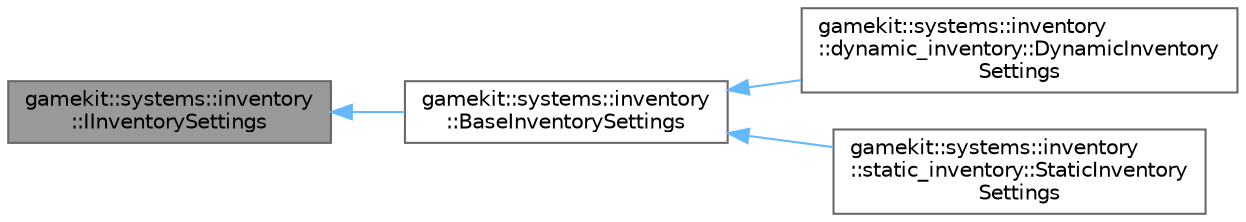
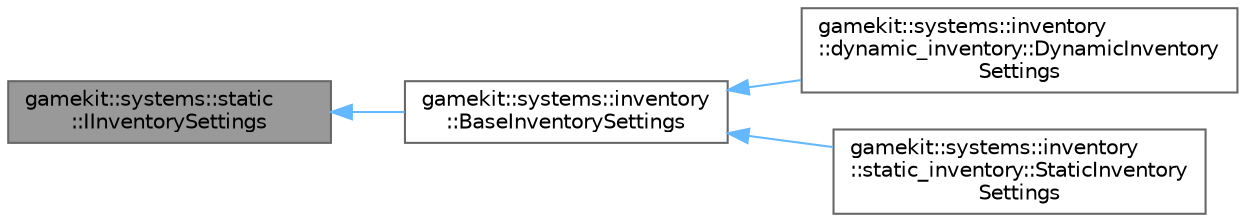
node "gamekit::systems::inventory ::IInventorySettings": label "gamekit::systems::inventory ::IInventorySettings" -> "gamekit::systems::static ::IInventorySettings"
